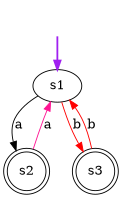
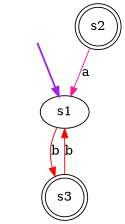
edge "s1" -> "s2": removed, label "a"
